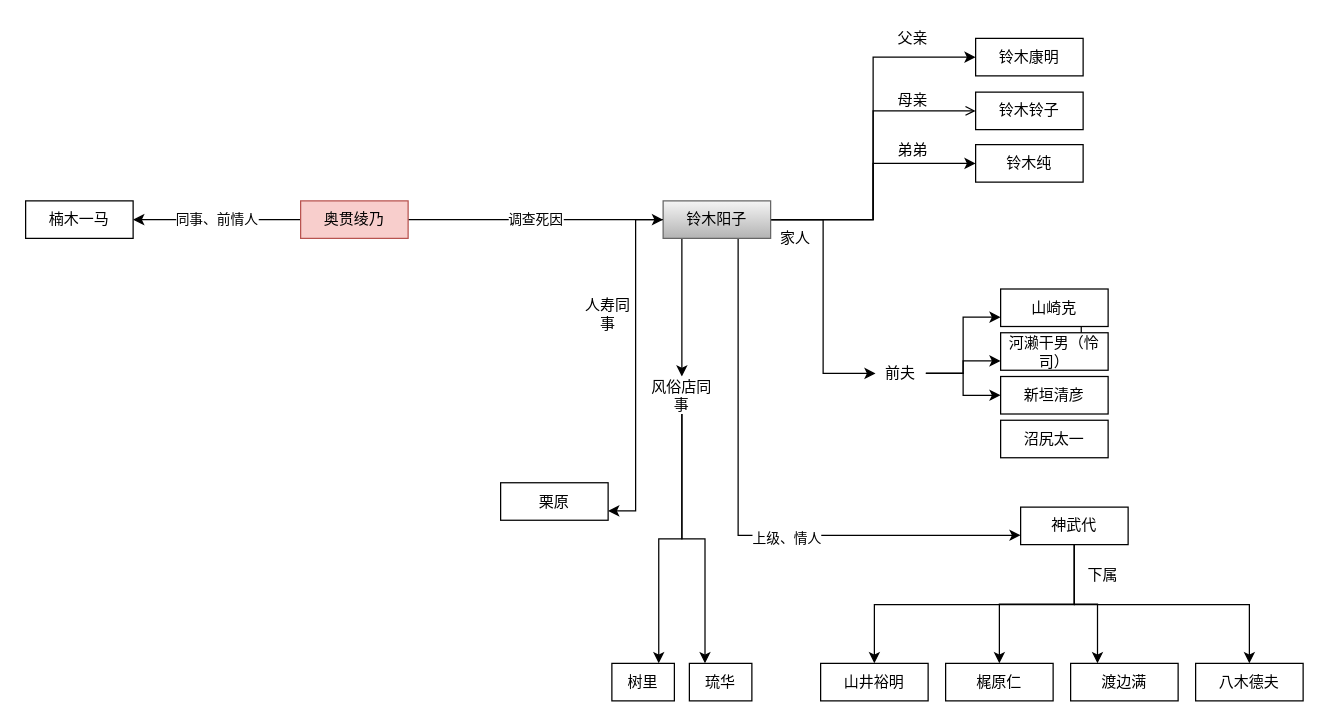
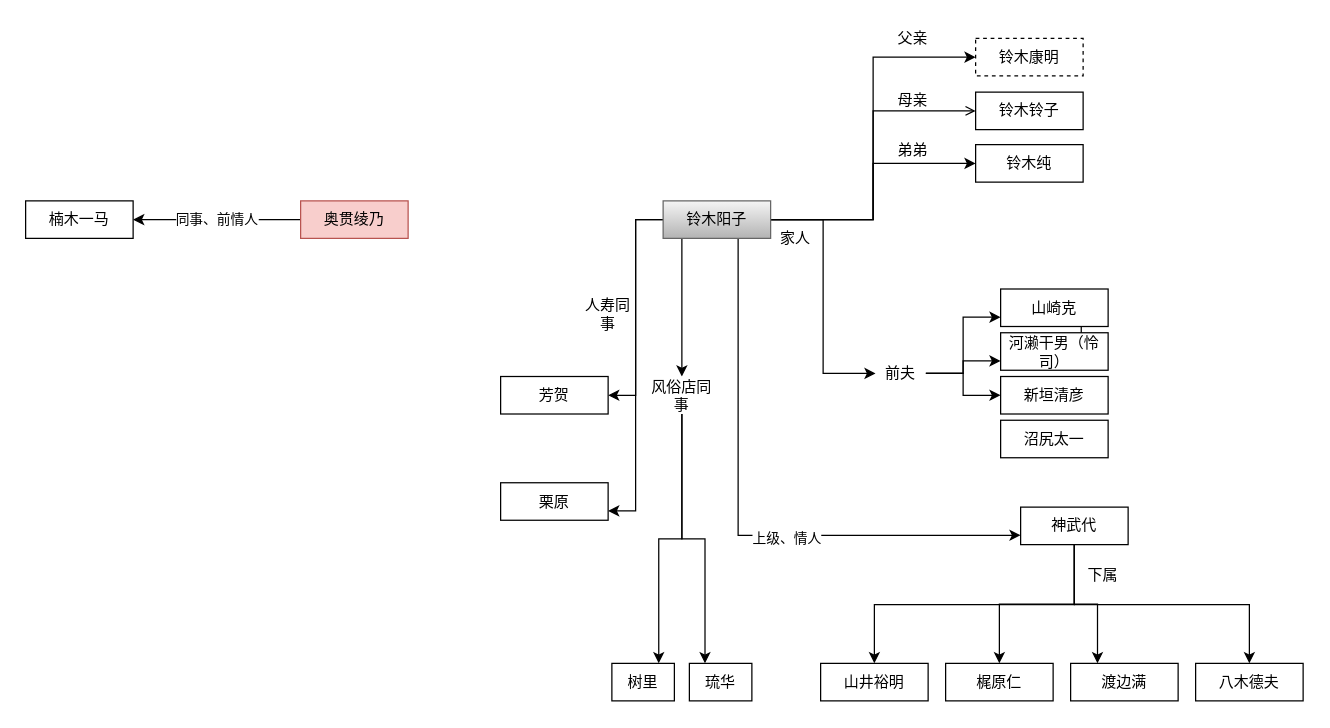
node "铃木康明": style solid -> dashed
edge "奥贯绫乃" -> "铃木阳子": removed, label "调查死因"
node "芳贺": added
edge "铃木阳子" -> "芳贺": added
